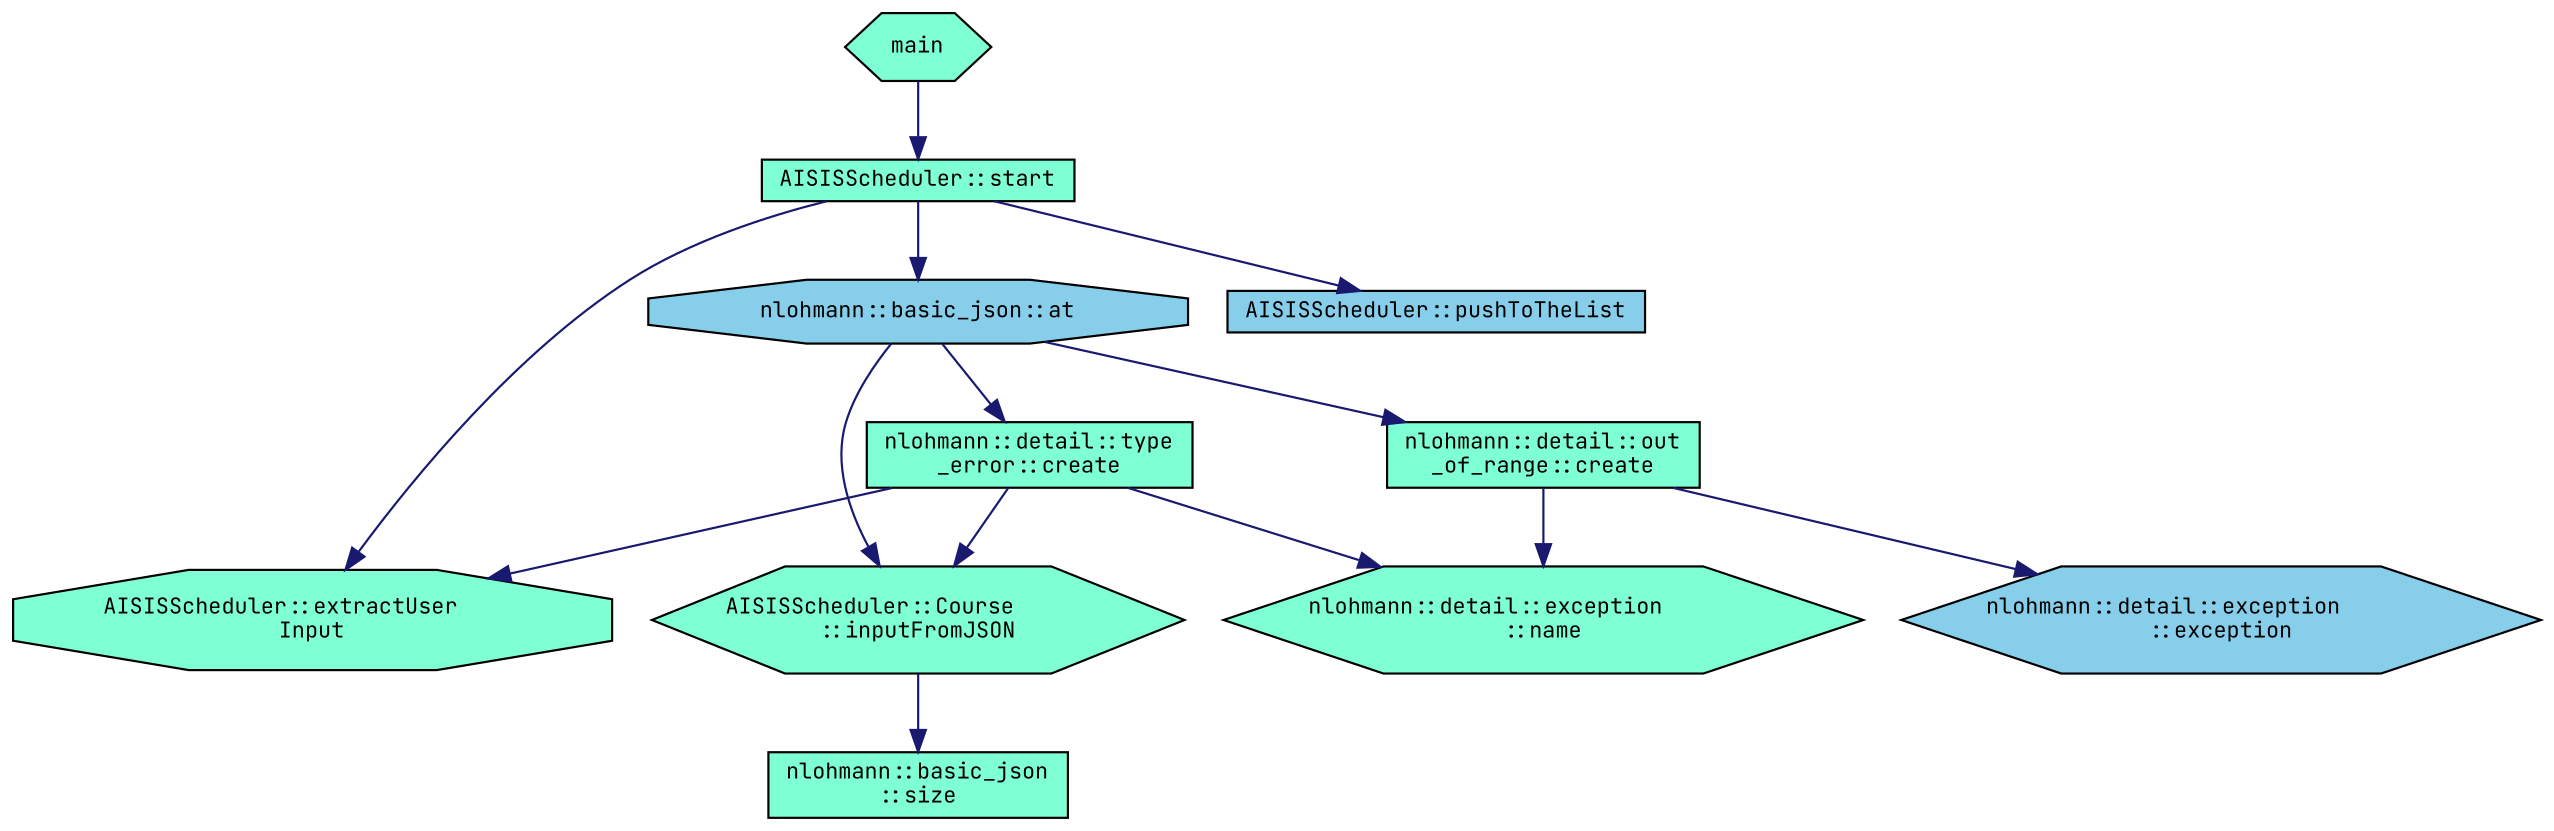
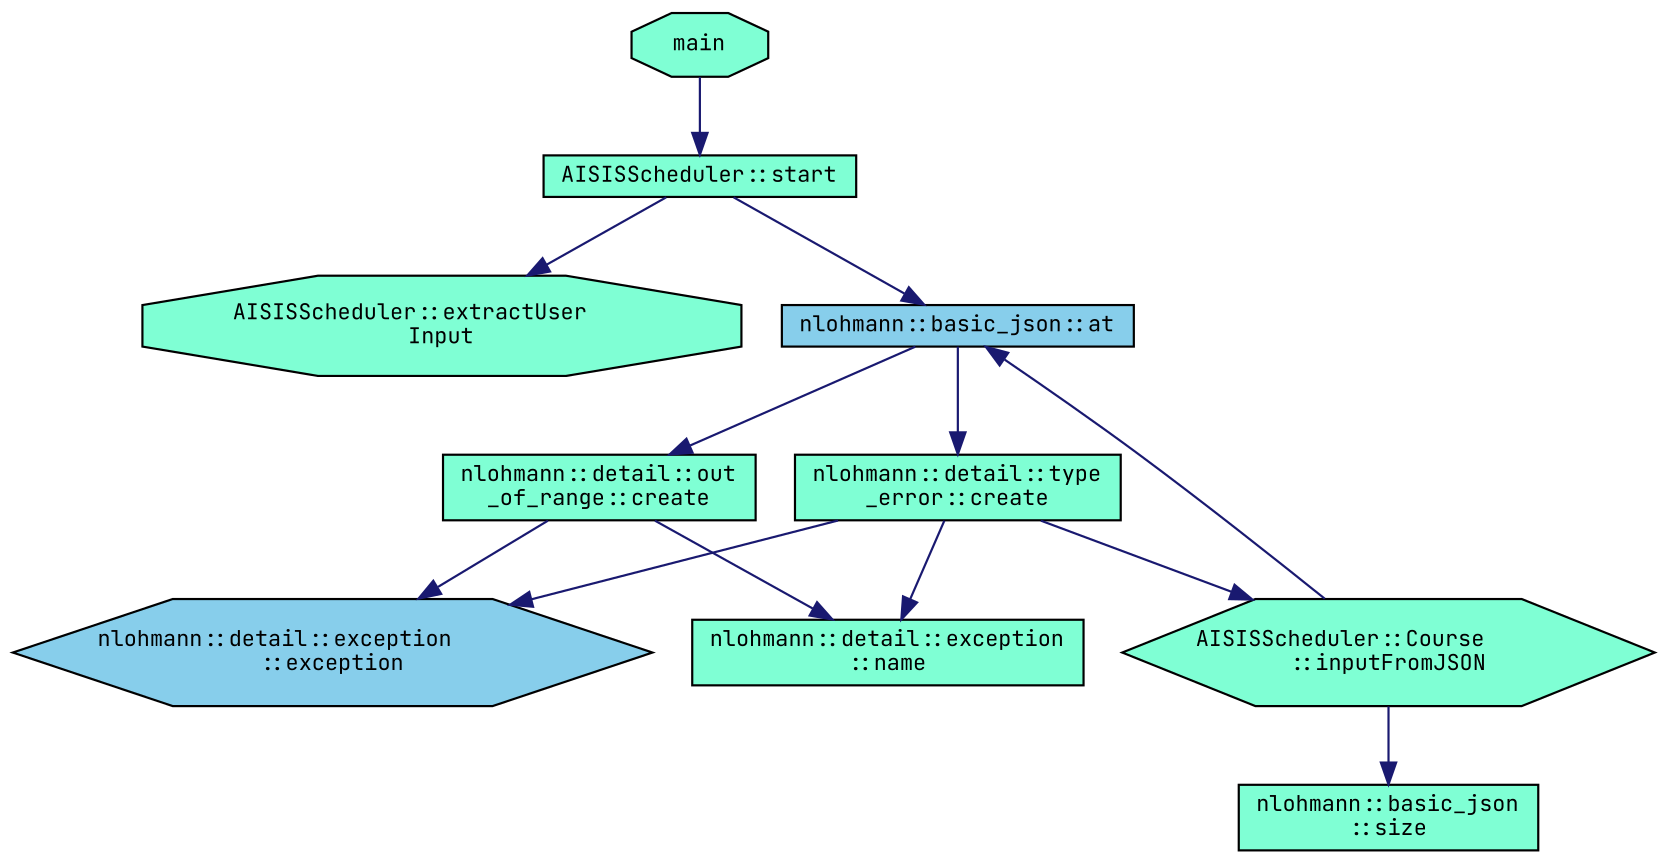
node "main": shape hexagon -> octagon
node "nlohmann::basic_json::at": shape octagon -> box
node "AISISScheduler::pushToTheList": removed
edge "nlohmann::basic_json::at" -> "AISISScheduler::Course ::inputFromJSON": reversed
edge "nlohmann::detail::type _error::create" -> "AISISScheduler::extractUser Input": now "nlohmann::detail::type _error::create" -> "nlohmann::detail::exception ::exception"
node "nlohmann::detail::exception ::name": shape hexagon -> box
